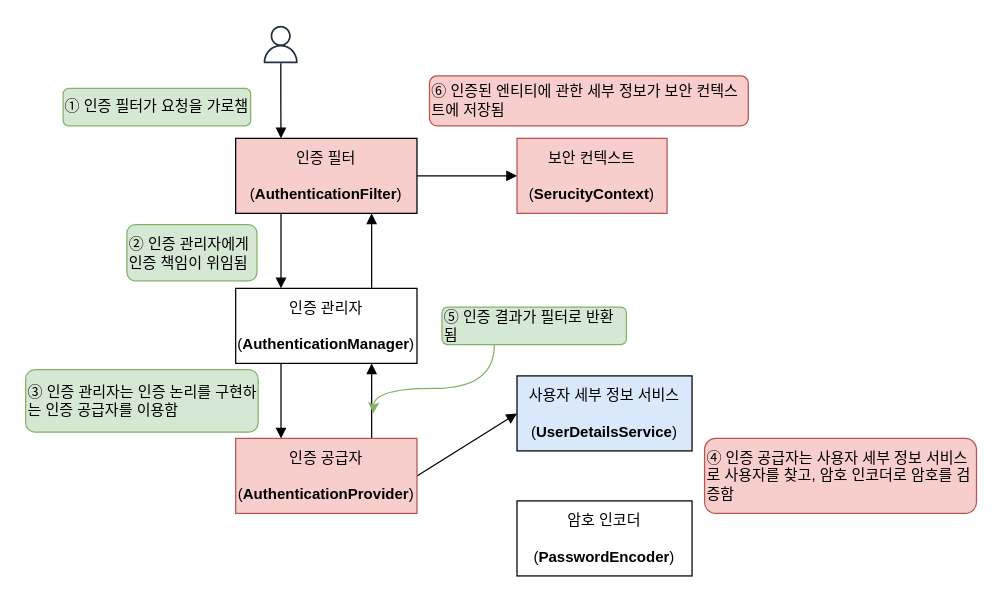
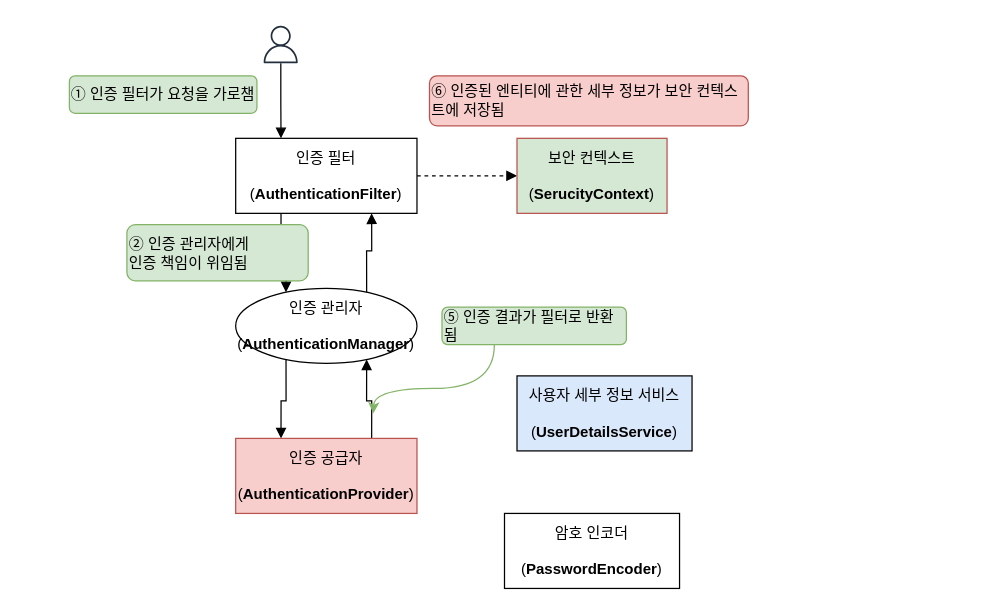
node "① 인증 필터가 요청을 가로챔": moved (157, 107) -> (163, 94)
node "인증 필터 (AuthenticationFilter)": fillcolor #f8cecc -> #ffffff
edge "인증 필터 (AuthenticationFilter)" -> "보안 컨텍스트 (SerucityContext)": style solid -> dashed
node "보안 컨텍스트 (SerucityContext)": fillcolor #f8cecc -> #d5e8d4
node "② 인증 관리자에게 인증 책임이 위임됨": size 130x56 -> 181x56
node "인증 관리자 (AuthenticationManager)": shape rectangle -> ellipse
node "③ 인증 관리자는 인증 논리를 구현하는 인증 공급자를 이용함": removed
edge "인증 공급자 (AuthenticationProvider)" -> "사용자 세부 정보 서비스 (UserDetailsService)": removed
node "④ 인증 공급자는 사용자 세부 정보 서비스로 사용자를 찾고, 암호 인코더로 암호를 검증함": removed
node "암호 인코더 (PasswordEncoder)": moved (604, 538) -> (592, 551)
